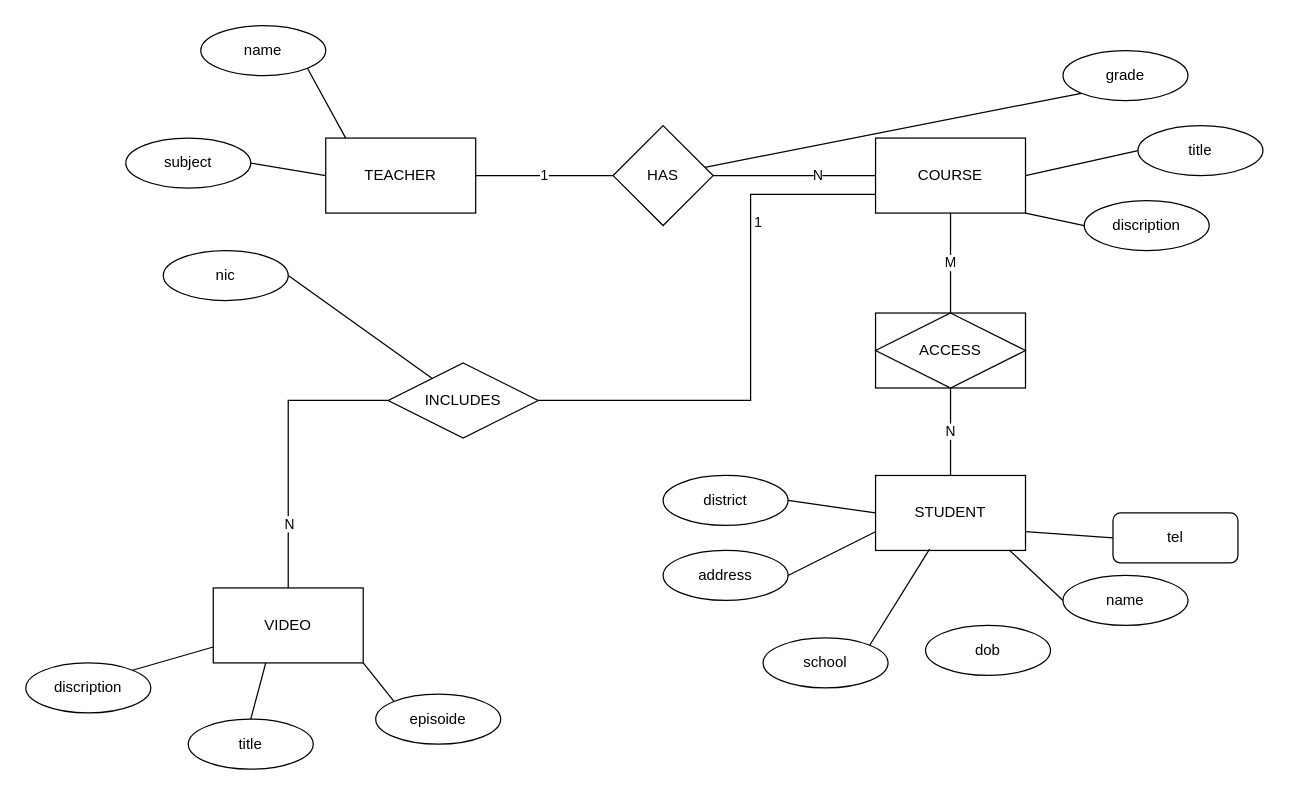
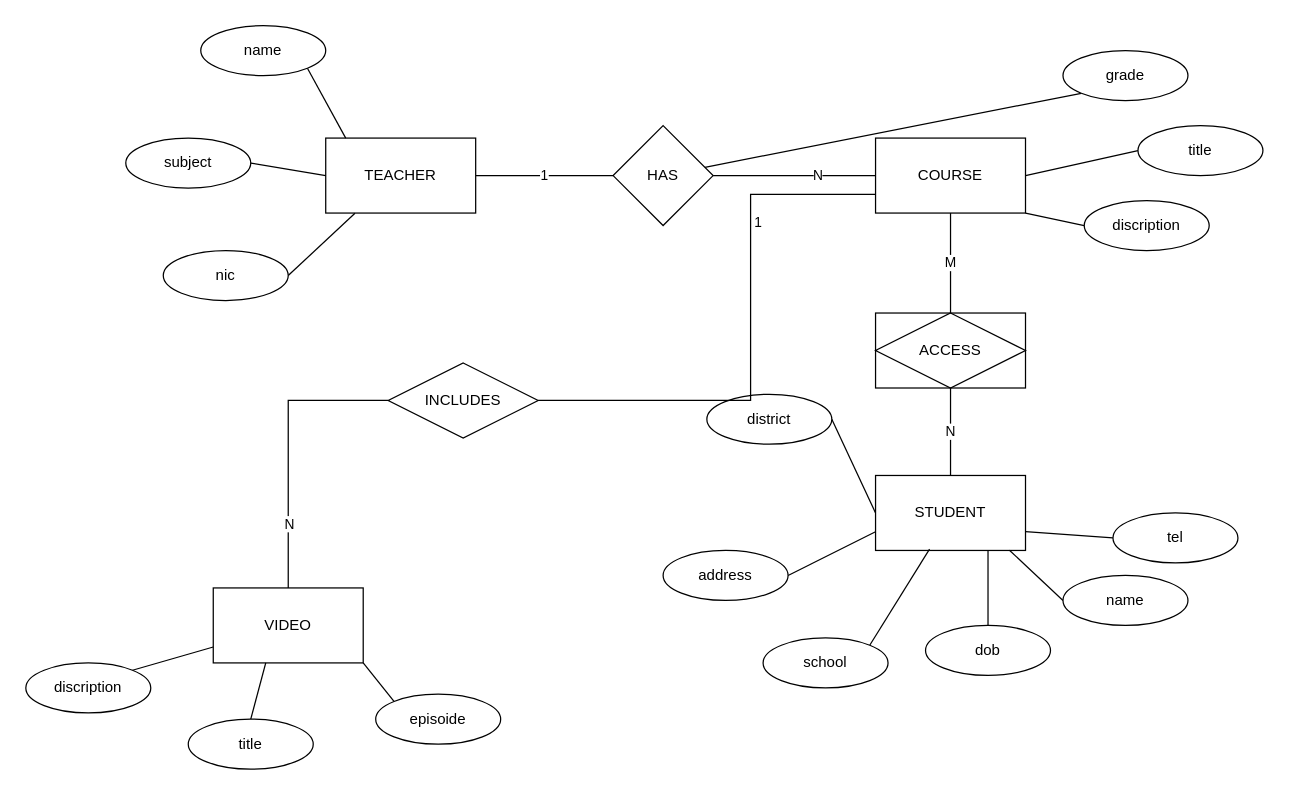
edge "nic" -- "INCLUDES": now "nic" -- "TEACHER"
node "district": moved (726, 501) -> (769, 419)
node "tel": shape rounded rectangle -> ellipse
edge "STUDENT" -- "dob": added
